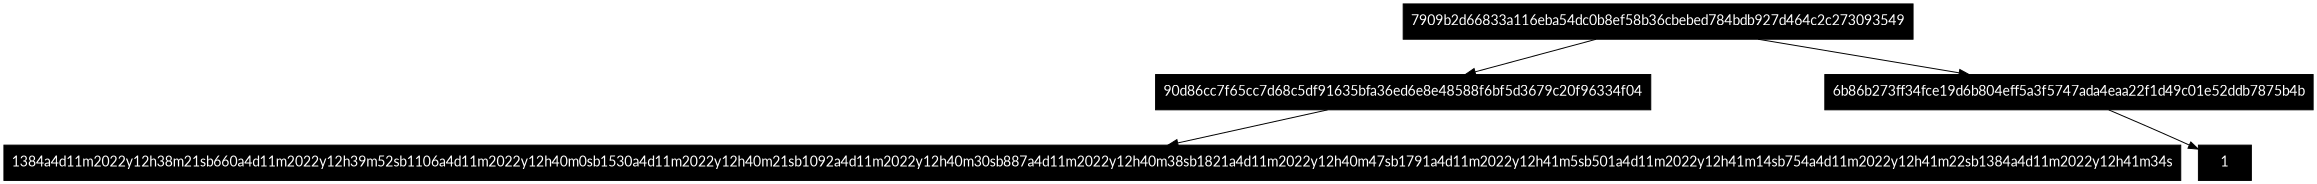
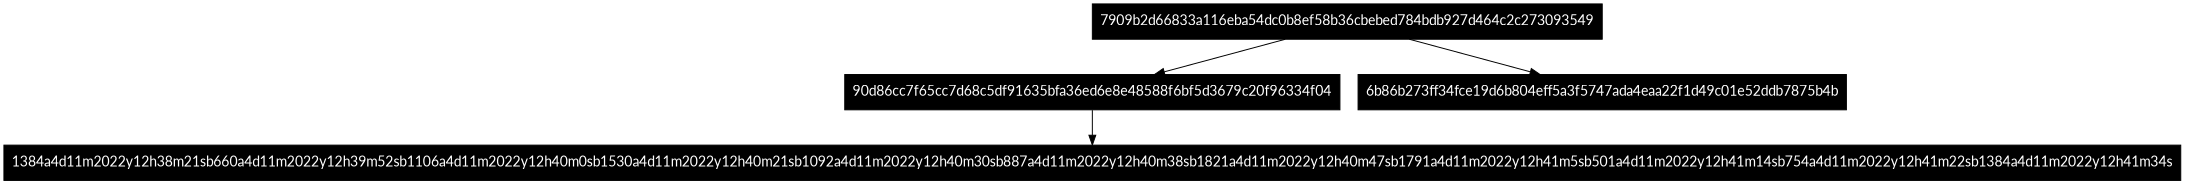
node "1": removed
